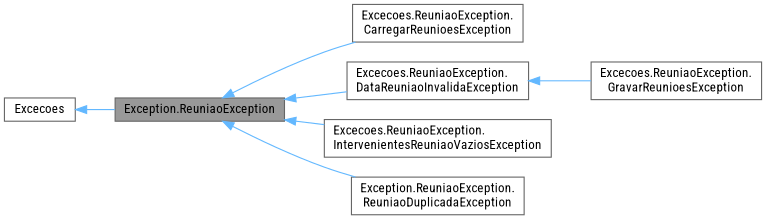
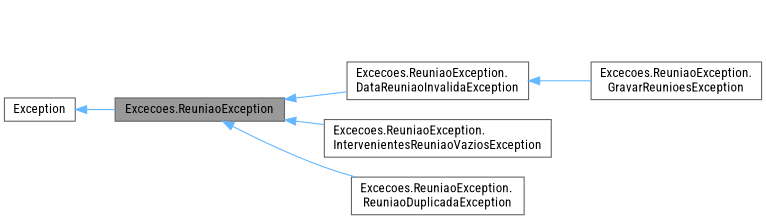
node "Excecoes.ReuniaoException. CarregarReunioesException": removed
node "Excecoes": label "Excecoes" -> "Exception"
node "Exception.ReuniaoException": label "Exception.ReuniaoException" -> "Excecoes.ReuniaoException"
node "Exception.ReuniaoException. ReuniaoDuplicadaException": label "Exception.ReuniaoException. ReuniaoDuplicadaException" -> "Excecoes.ReuniaoException. ReuniaoDuplicadaException"
